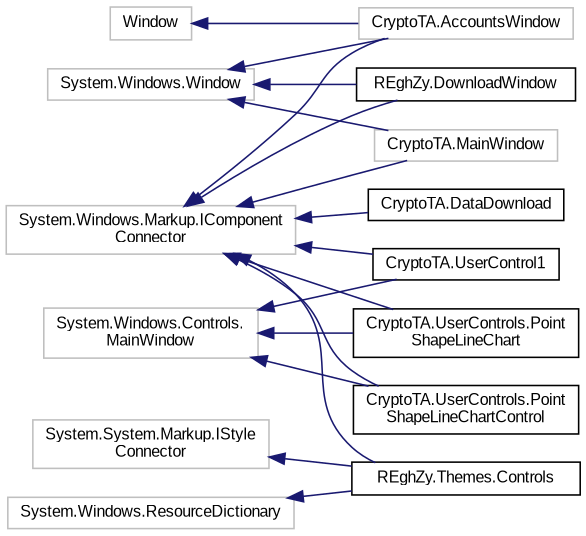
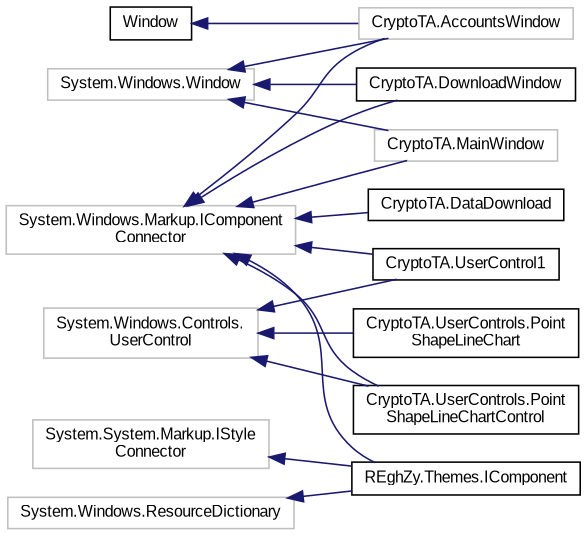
node "Window": color grey75 -> black
node "REghZy.DownloadWindow": label "REghZy.DownloadWindow" -> "CryptoTA.DownloadWindow"
edge "CryptoTA.UserControls.Point ShapeLineChart" -> "System.Windows.Markup.IComponent Connector": removed
node "System.Windows.Controls. MainWindow": label "System.Windows.Controls. MainWindow" -> "System.Windows.Controls. UserControl"
node "REghZy.Themes.Controls": label "REghZy.Themes.Controls" -> "REghZy.Themes.IComponent"
